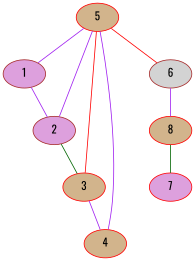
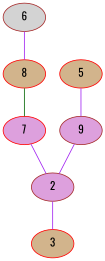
edge "5" -- "6": removed
node "1": label "1" -> "9"
edge "5" -- "2": now "7" -- "2"
edge "5" -- "3": removed
edge "2" -- "3": color darkgreen -> purple
node "4": removed
